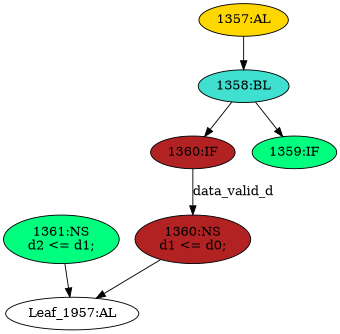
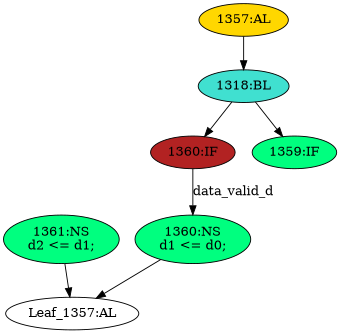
node "1358:BL": label "1358:BL" -> "1318:BL"
node "1360:NS d1 <= d0;": fillcolor firebrick -> springgreen
node "Leaf_1957:AL": label "Leaf_1957:AL" -> "Leaf_1357:AL"
